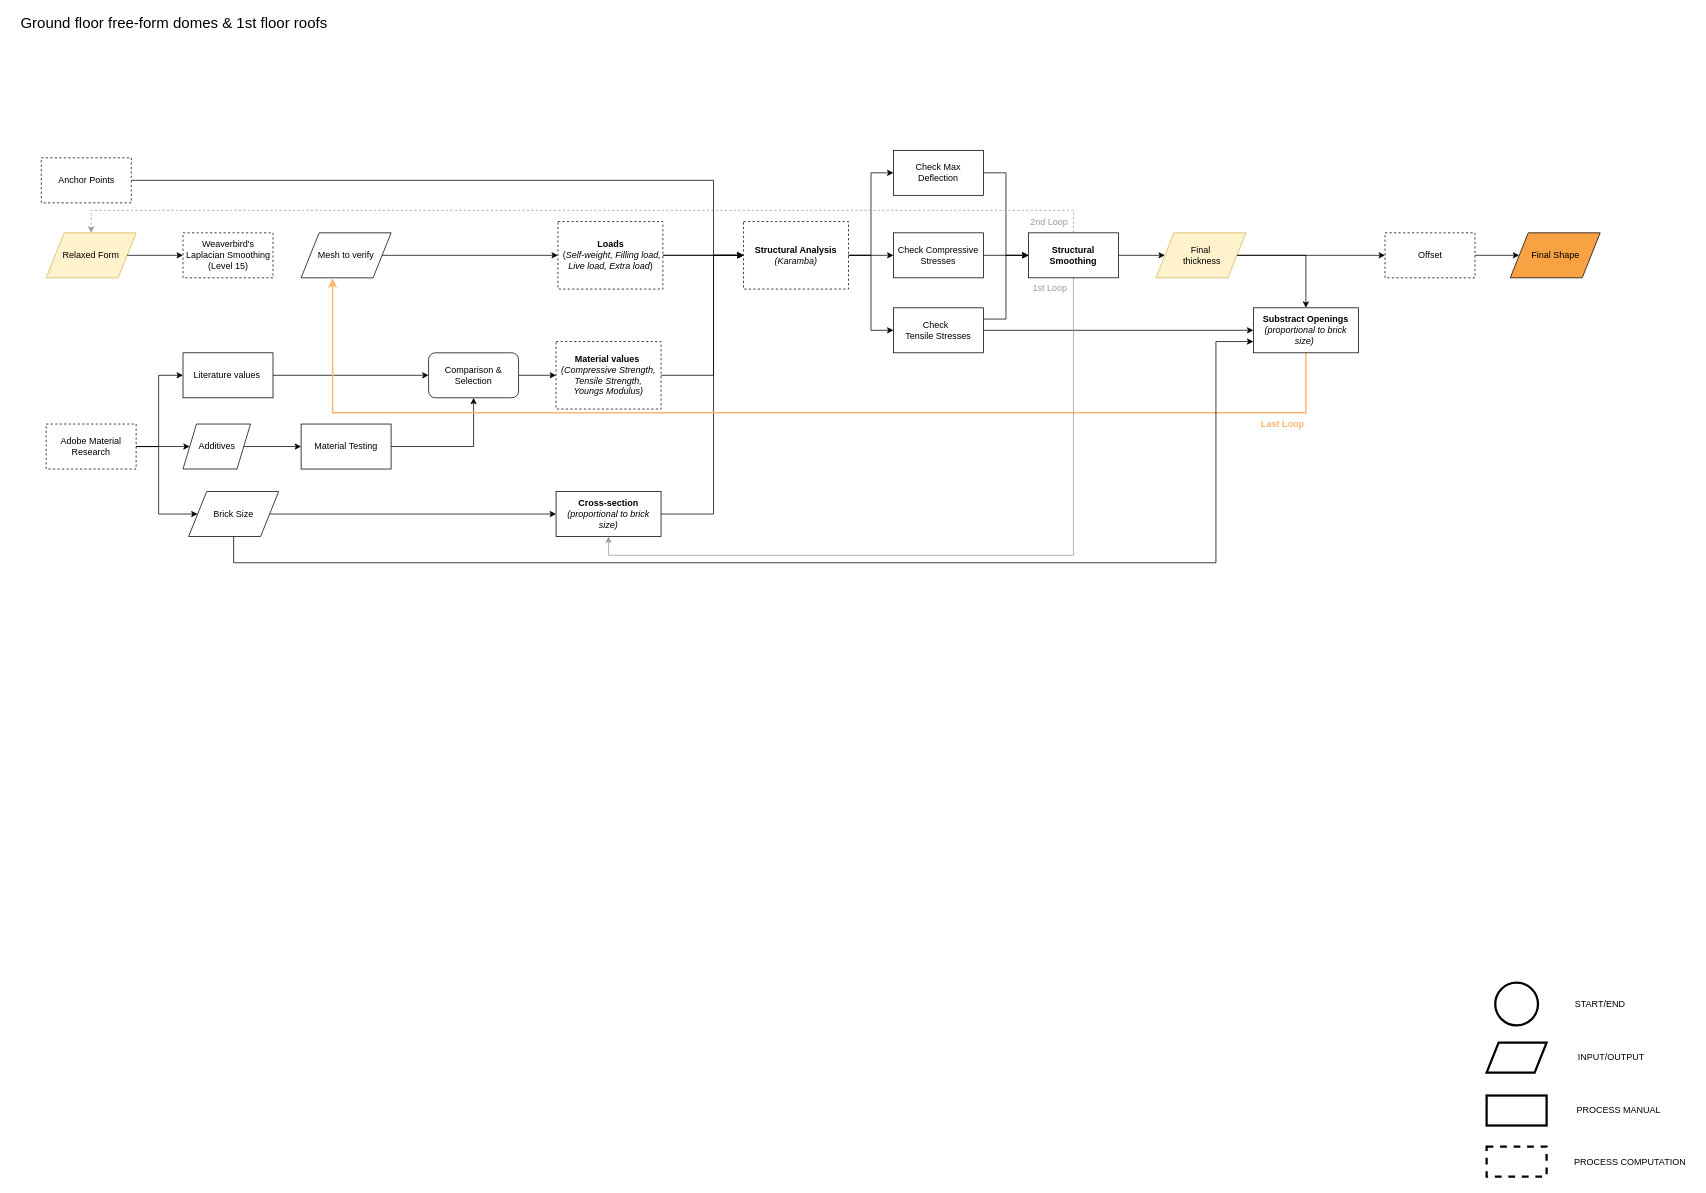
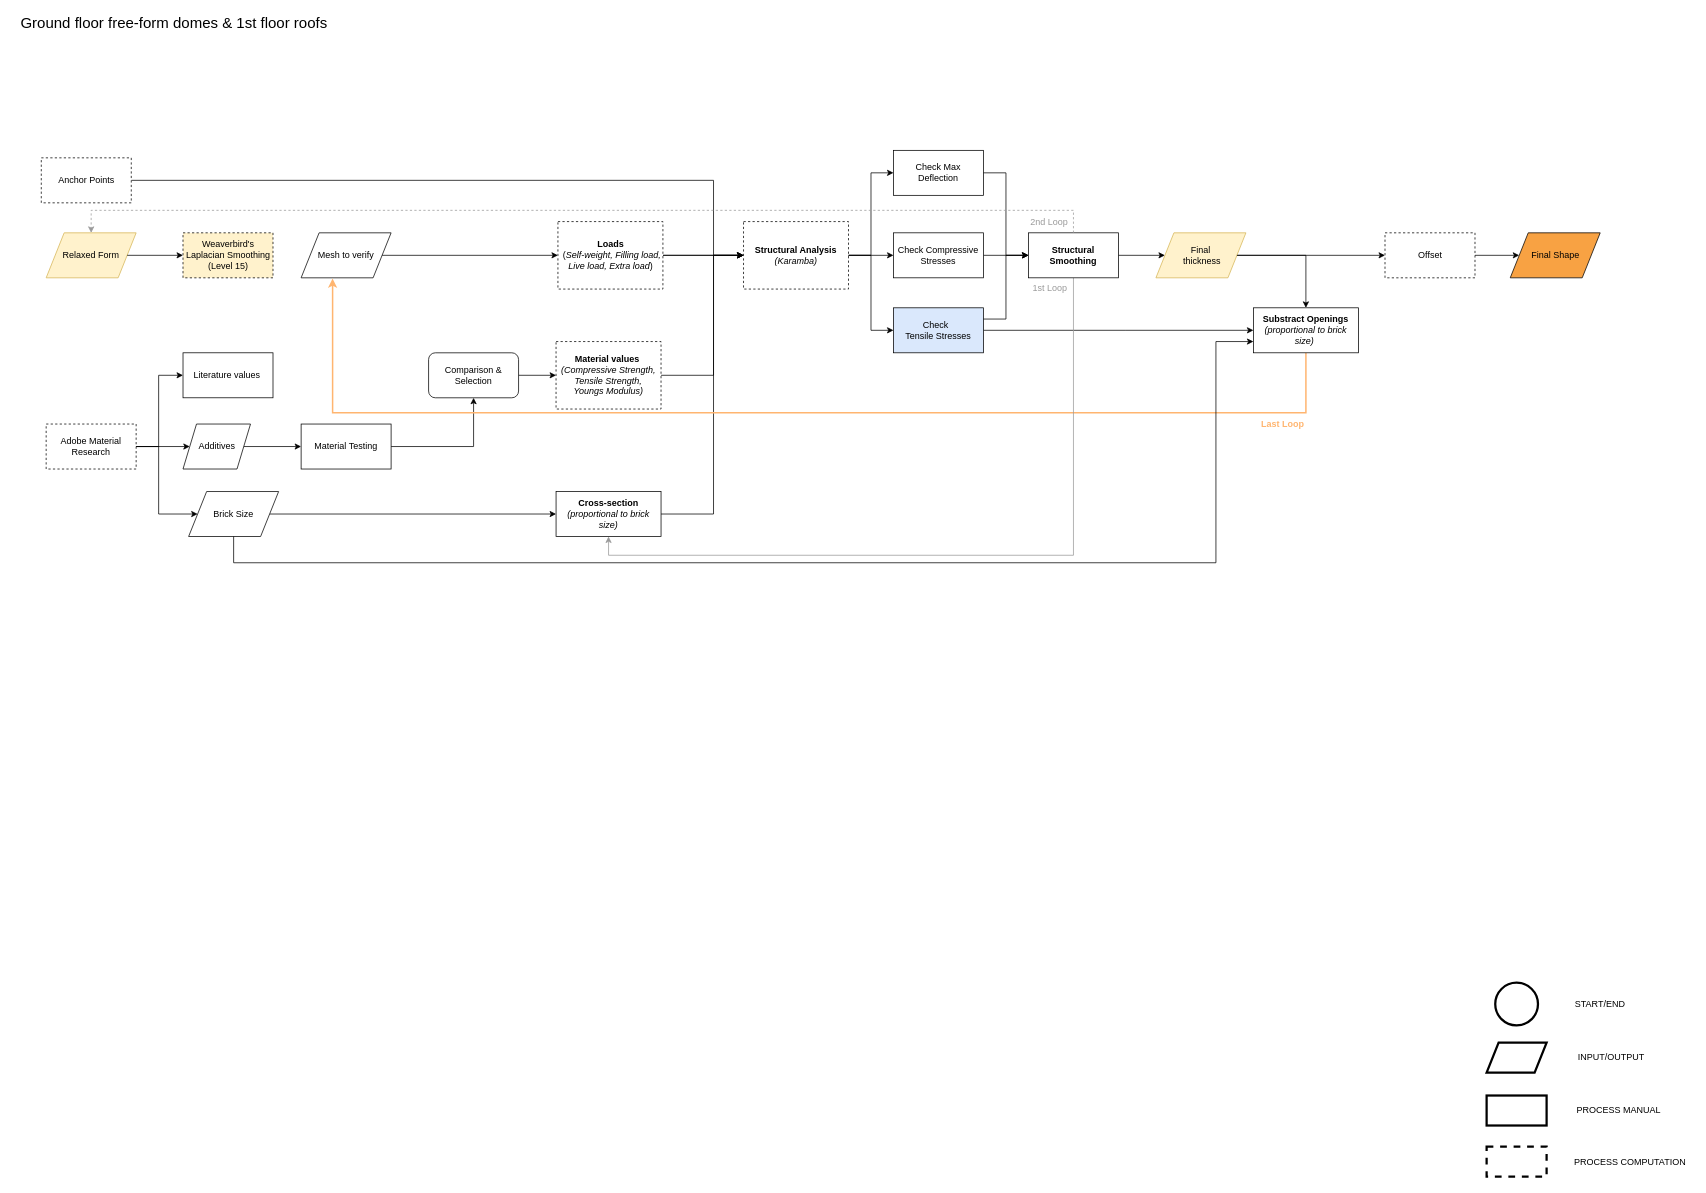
node "Weaverbird's Laplacian Smoothing (Level 15)": fillcolor #ffffff -> #fff2cc
node "Check Tensile Stresses": fillcolor #ffffff -> #dae8fc
edge "Literature values" -> "Comparison & Selection": removed
